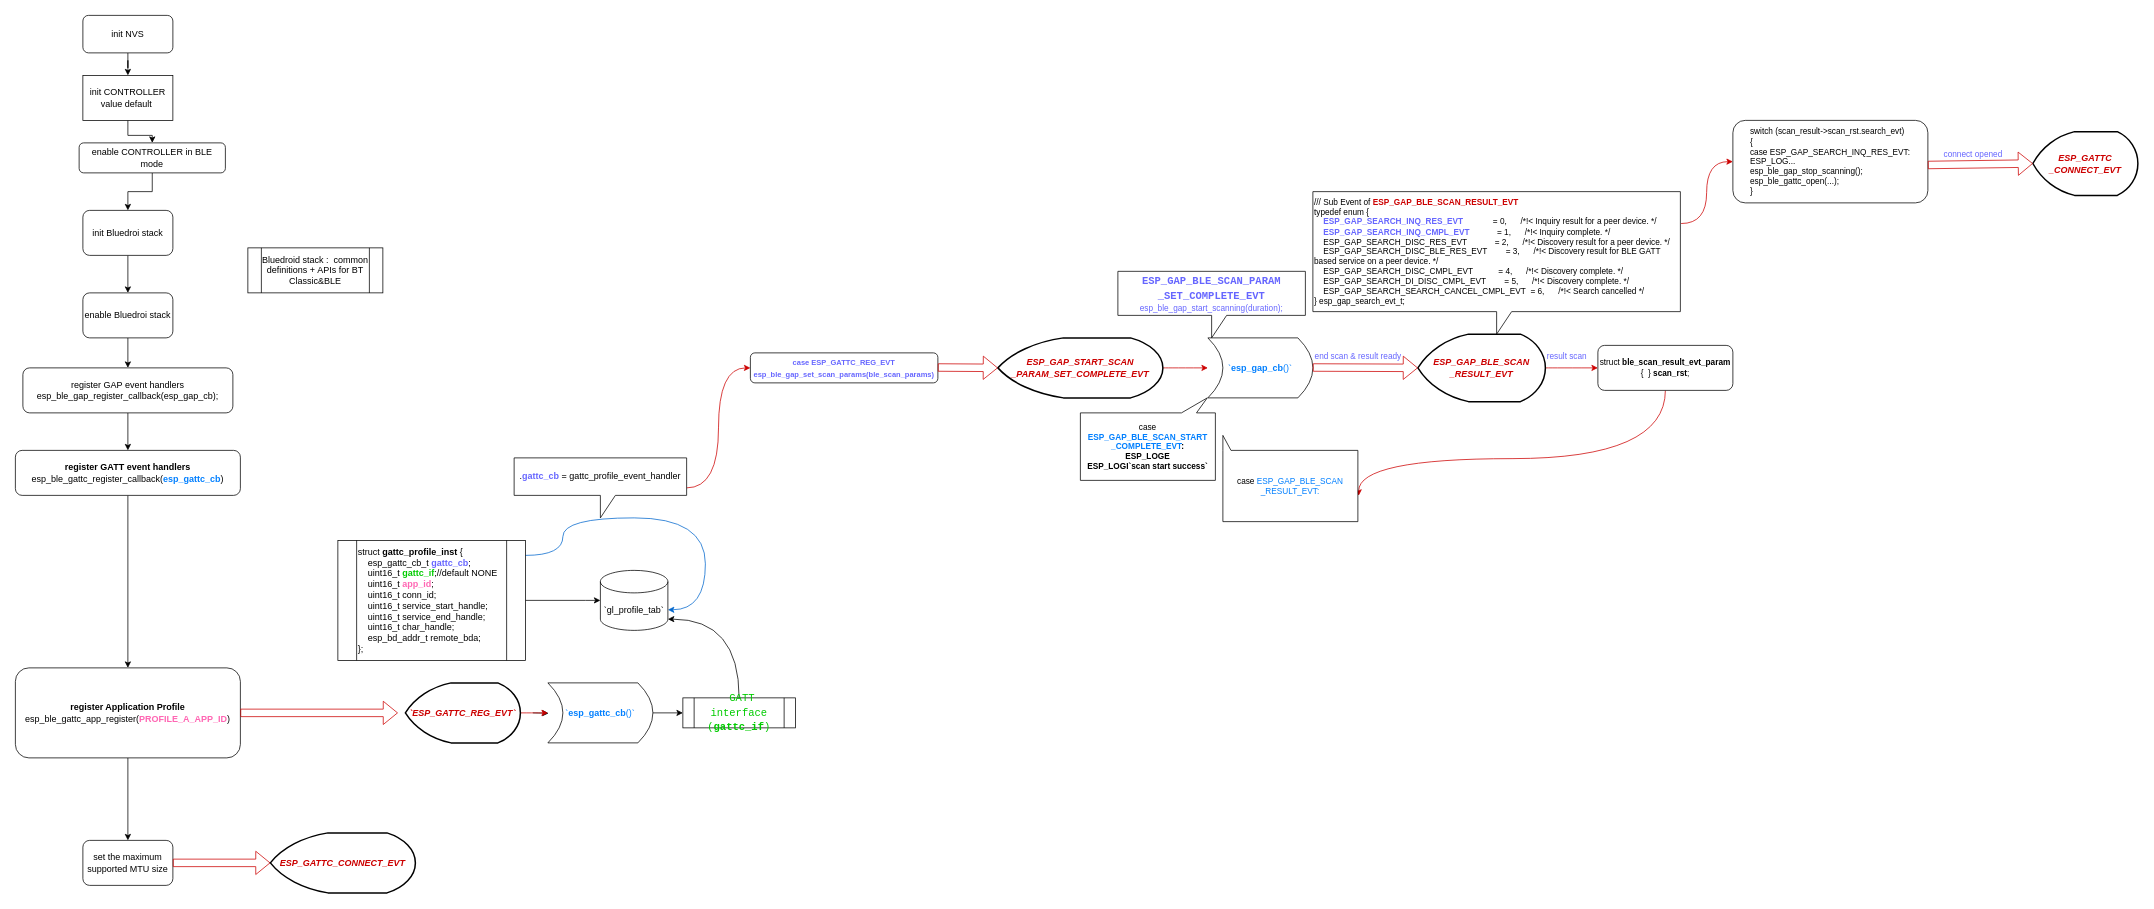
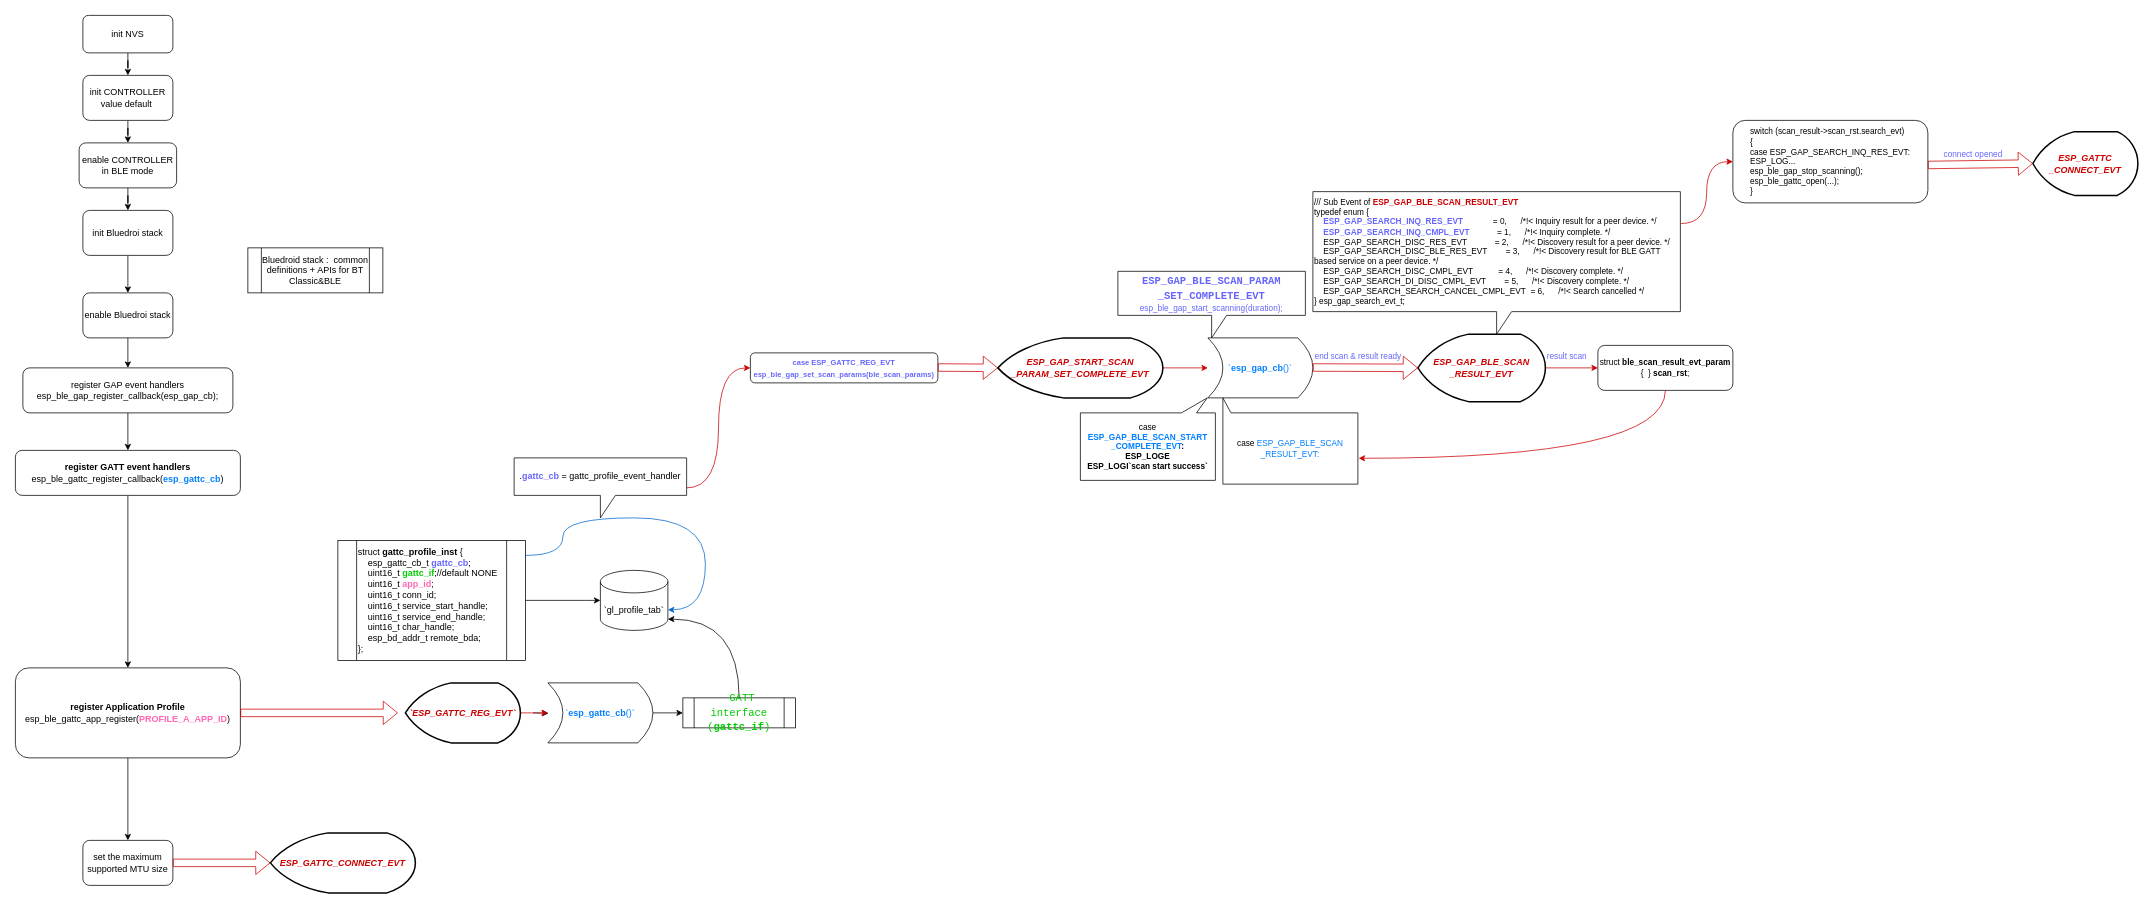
node "init CONTROLLER value default": shape rectangle -> rounded rectangle
node "enable CONTROLLER in BLE mode": size 146x30 -> 98x45
node "case ESP_GAP_BLE_SCAN _RESULT_EVT:": moved (1290, 479) -> (1290, 441)
